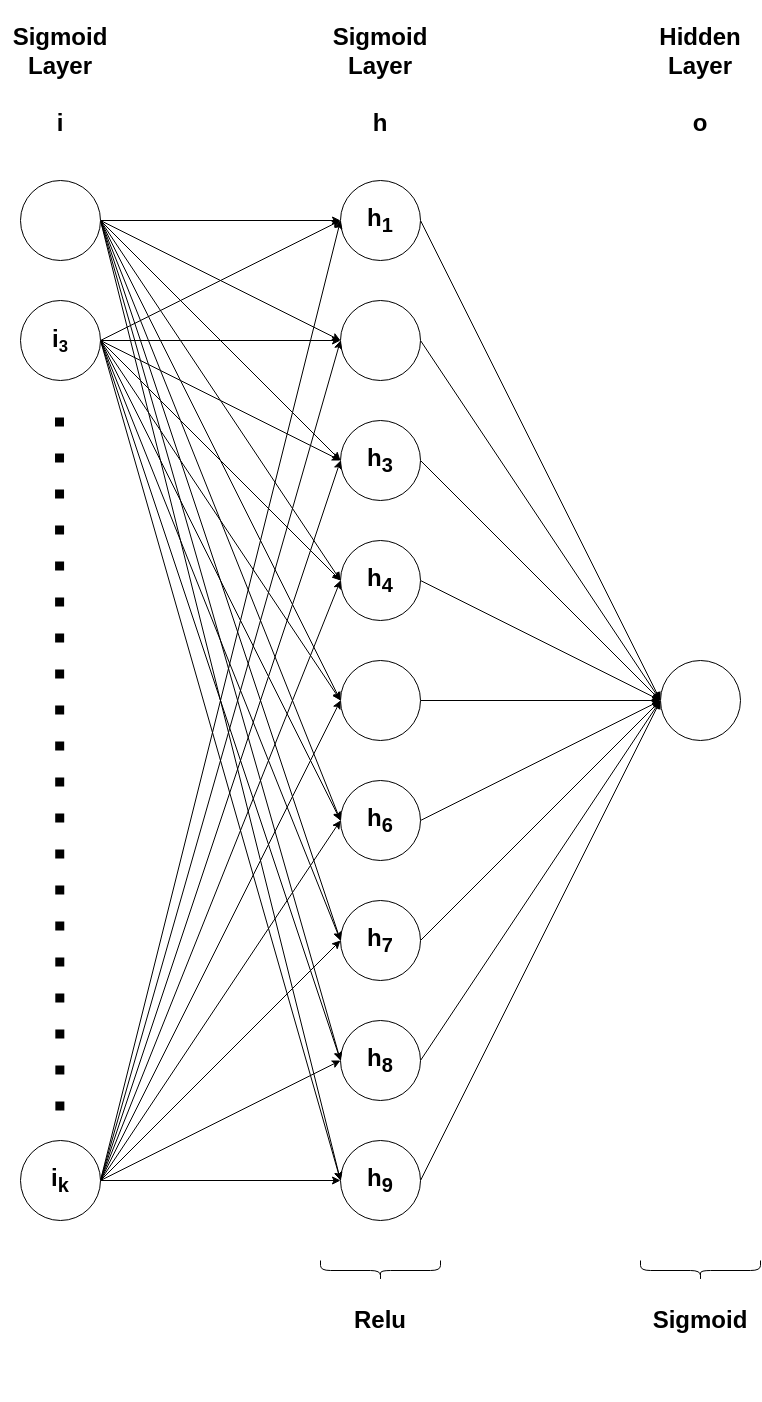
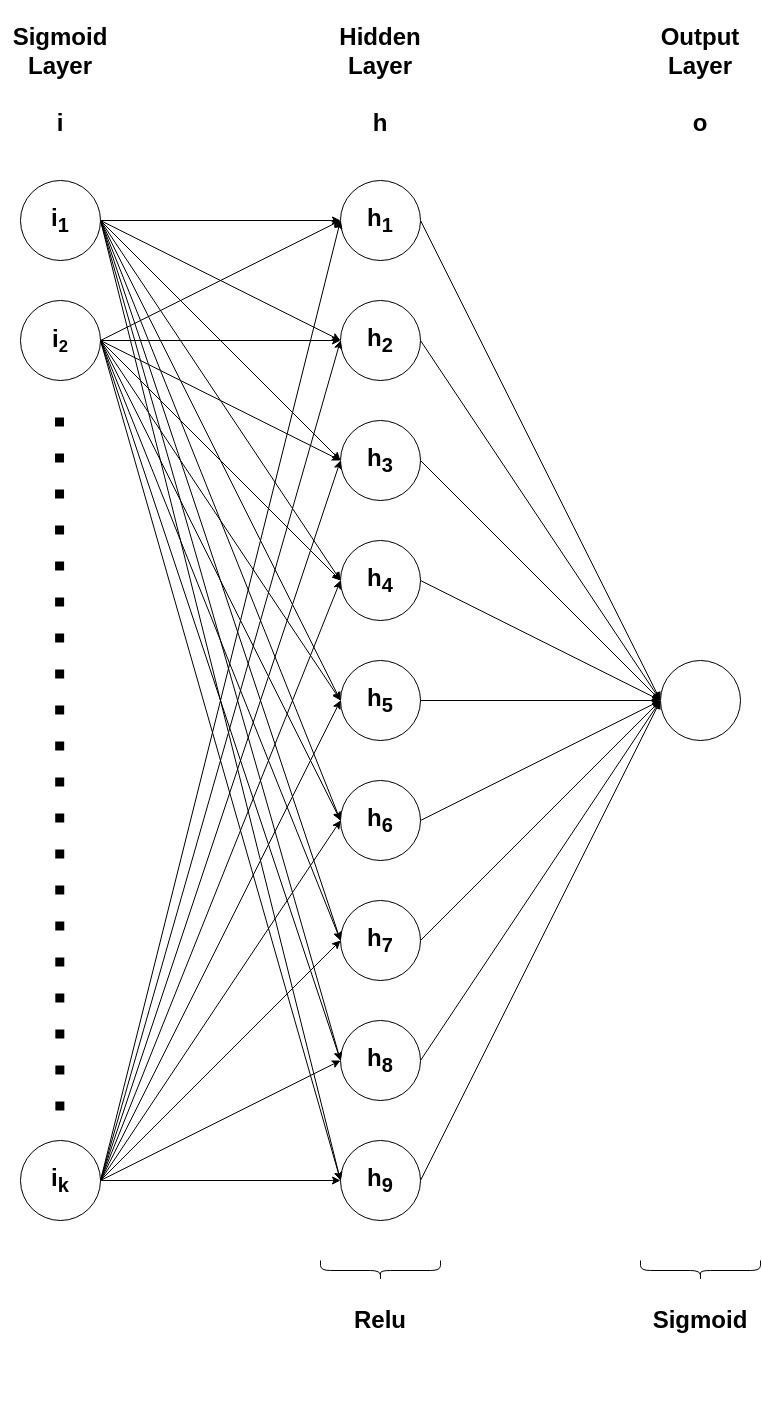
node "Sigmoid Layer h": label "Sigmoid Layer h" -> "Hidden Layer h"
node "Hidden Layer o": label "Hidden Layer o" -> "Output Layer o"
node "i1": added
node "i3": label "i3" -> "i2"
node "h2": added
node "h5": added
